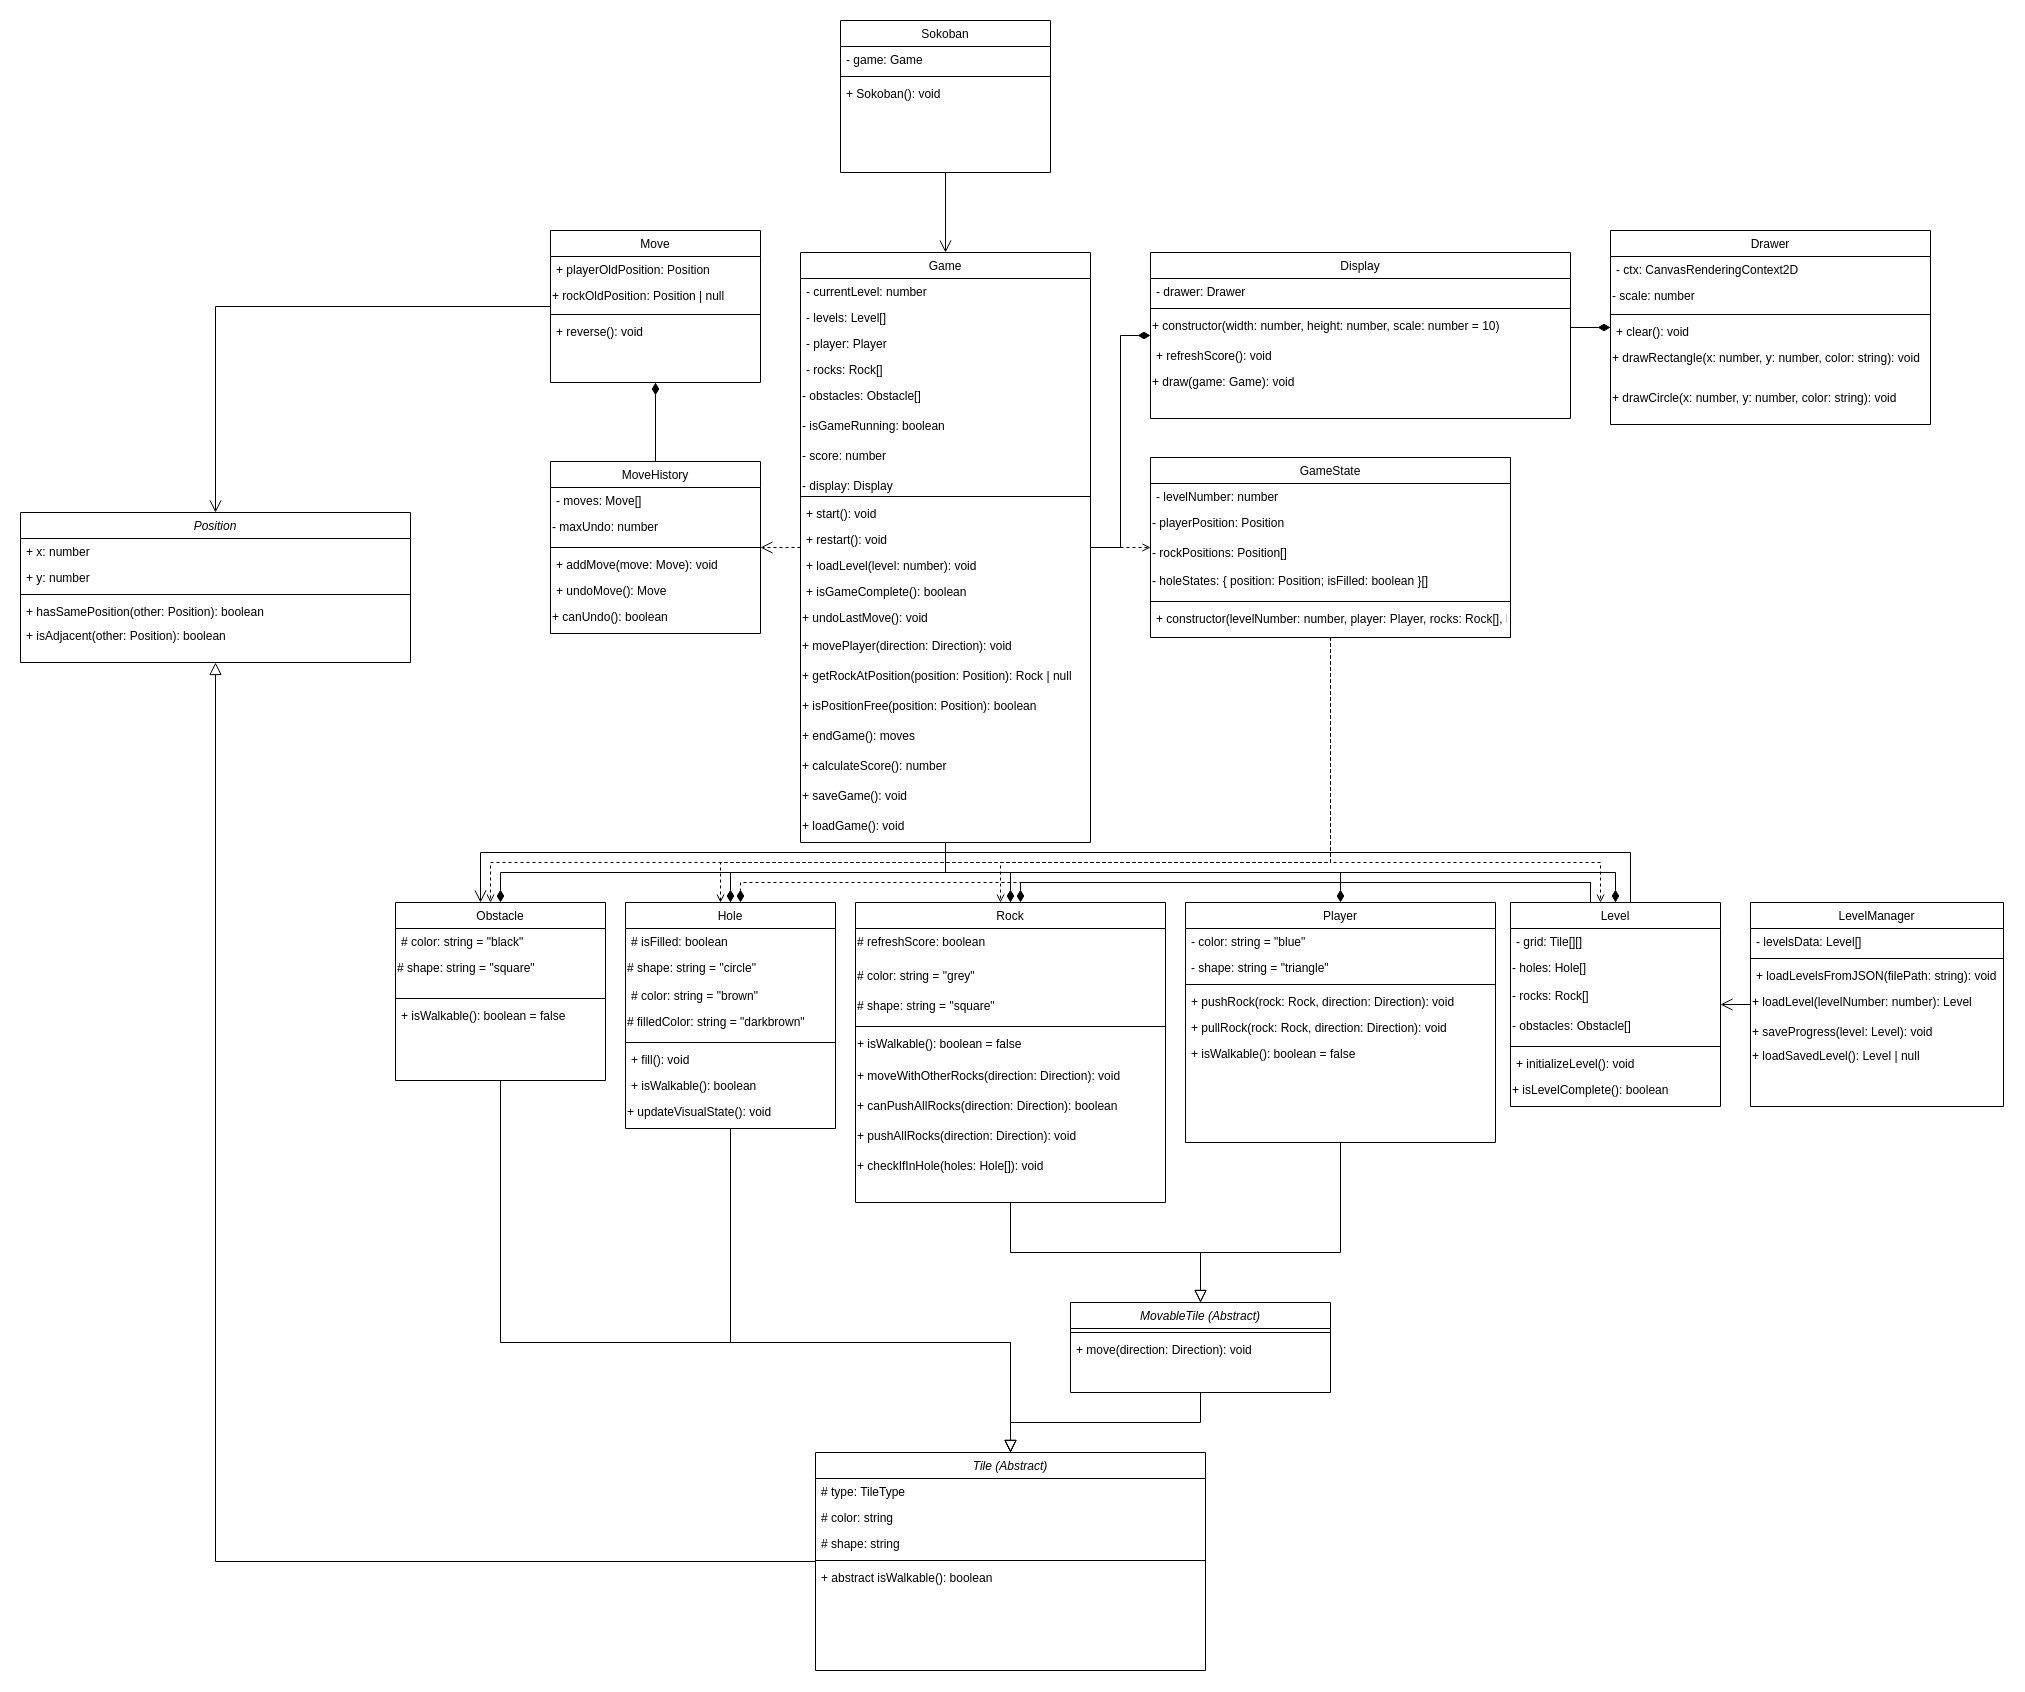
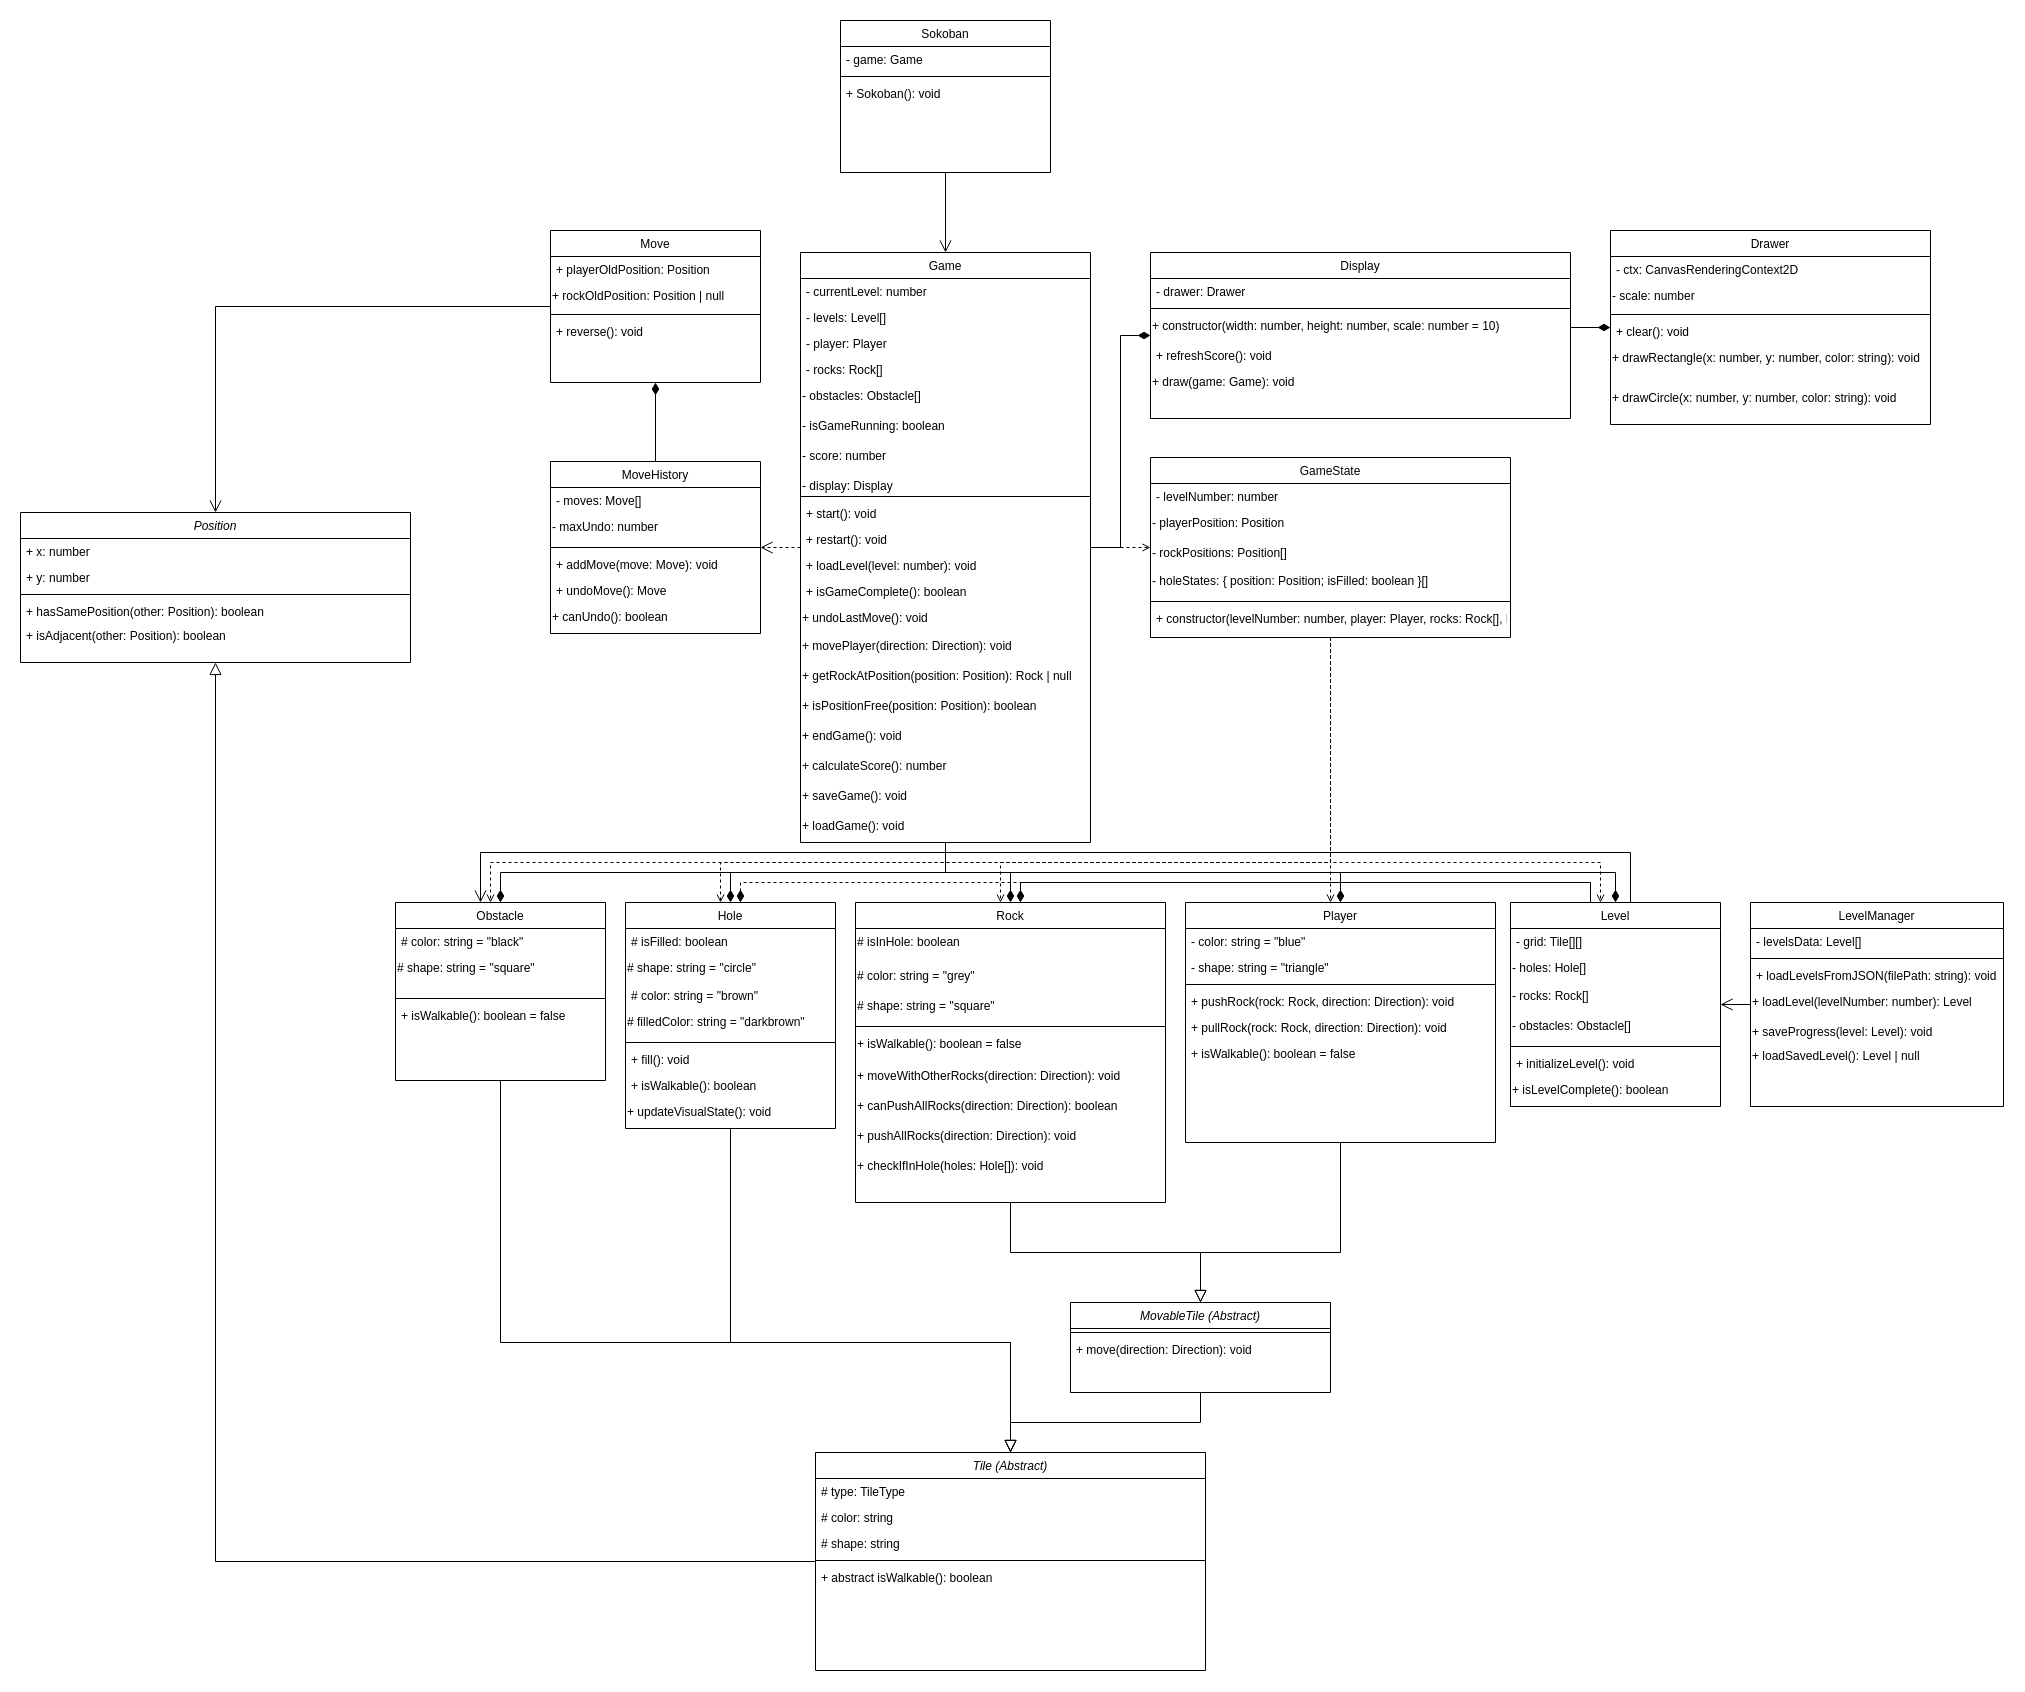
node "+ endGame(): moves": label "+ endGame(): moves" -> "+ endGame(): void"
edge "GameState" -> "Player": added
node "# refreshScore: boolean": label "# refreshScore: boolean" -> "# isInHole: boolean"
